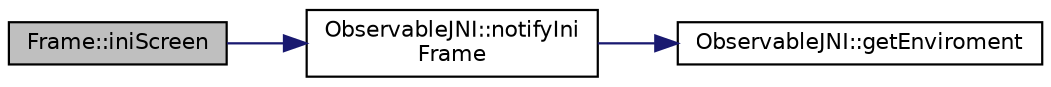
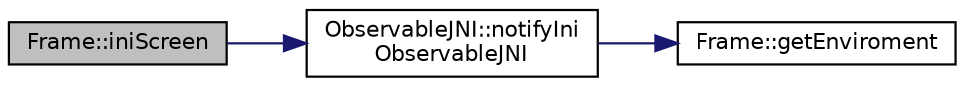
node "ObservableJNI::notifyIni Frame": label "ObservableJNI::notifyIni Frame" -> "ObservableJNI::notifyIni ObservableJNI"
node "ObservableJNI::getEnviroment": label "ObservableJNI::getEnviroment" -> "Frame::getEnviroment"
